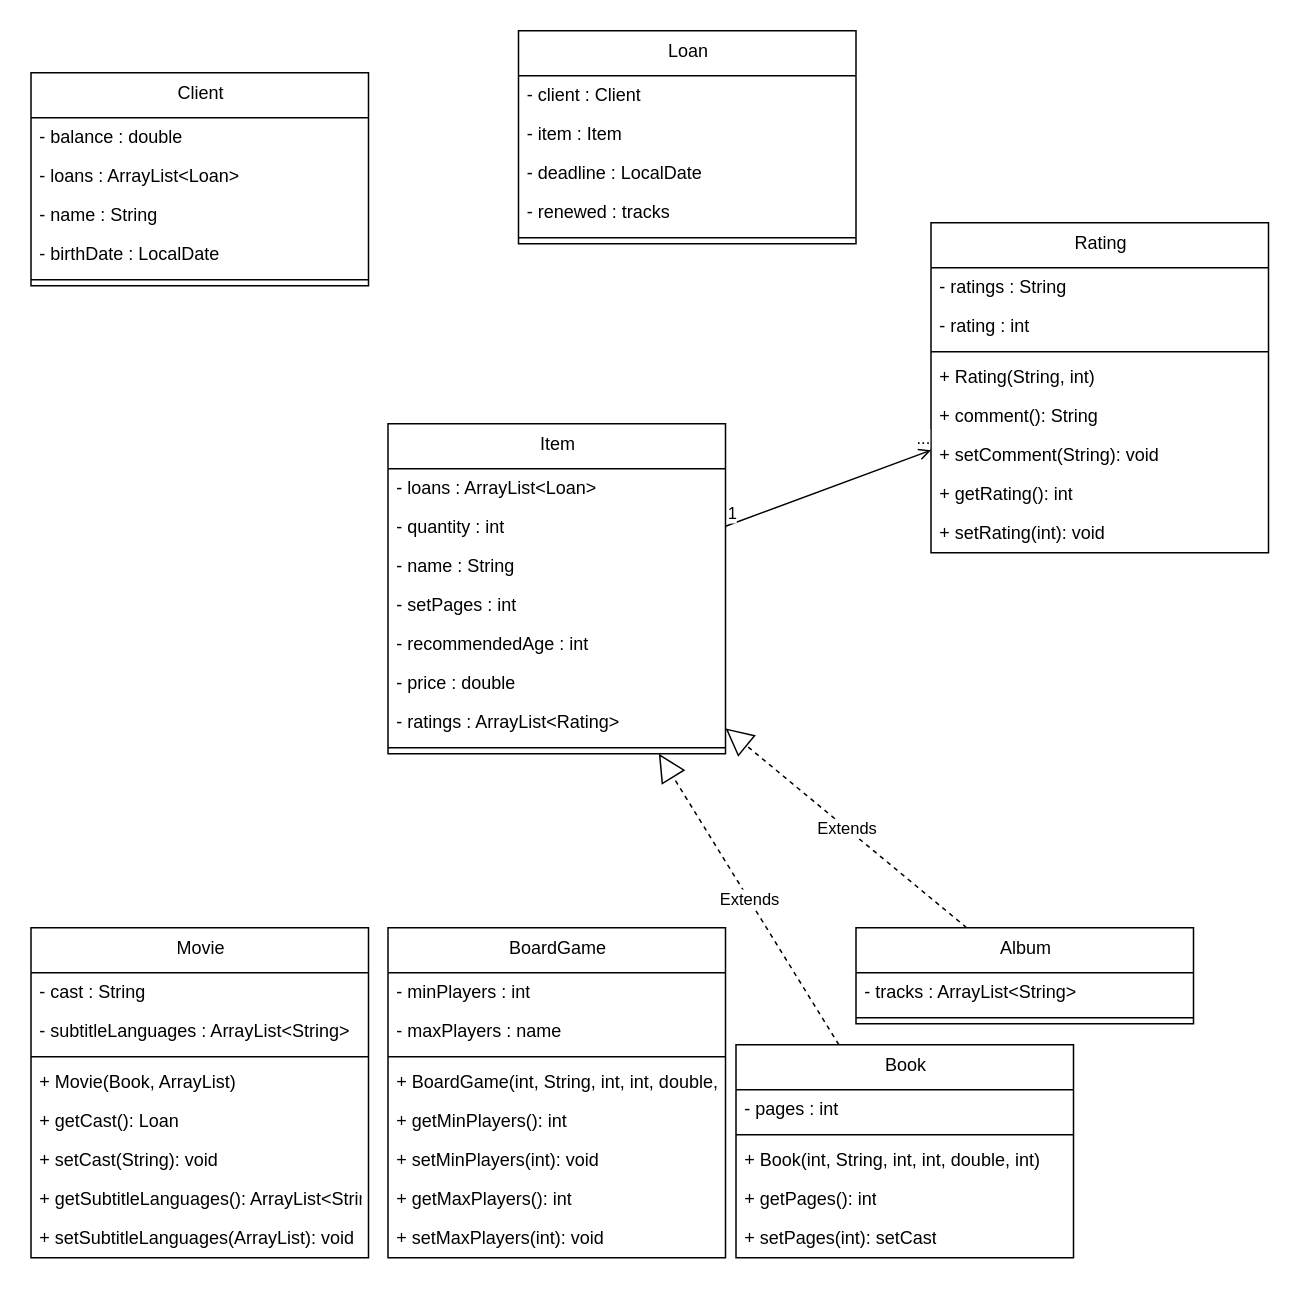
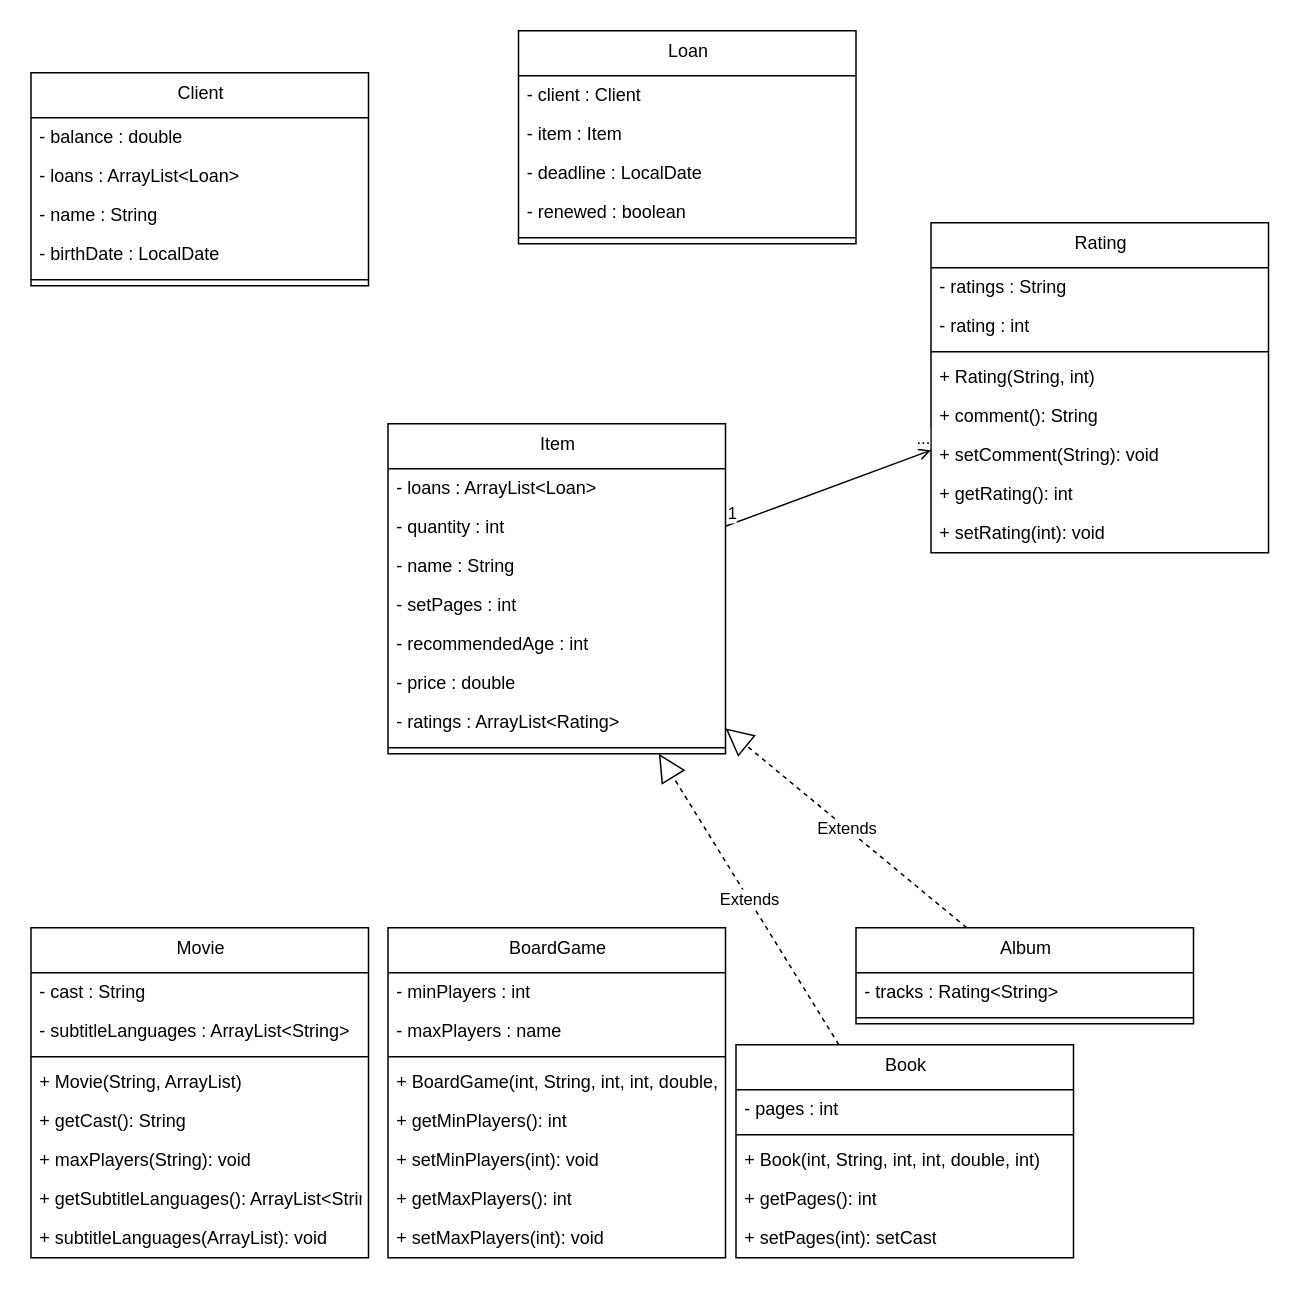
node "- renewed : tracks": label "- renewed : tracks" -> "- renewed : boolean"
node "- tracks : ArrayList<String>": label "- tracks : ArrayList<String>" -> "- tracks : Rating<String>"
node "+ Movie(Book, ArrayList)": label "+ Movie(Book, ArrayList)" -> "+ Movie(String, ArrayList)"
node "+ getCast(): Loan": label "+ getCast(): Loan" -> "+ getCast(): String"
node "+ setCast(String): void": label "+ setCast(String): void" -> "+ maxPlayers(String): void"
node "+ setSubtitleLanguages(ArrayList): void": label "+ setSubtitleLanguages(ArrayList): void" -> "+ subtitleLanguages(ArrayList): void"
